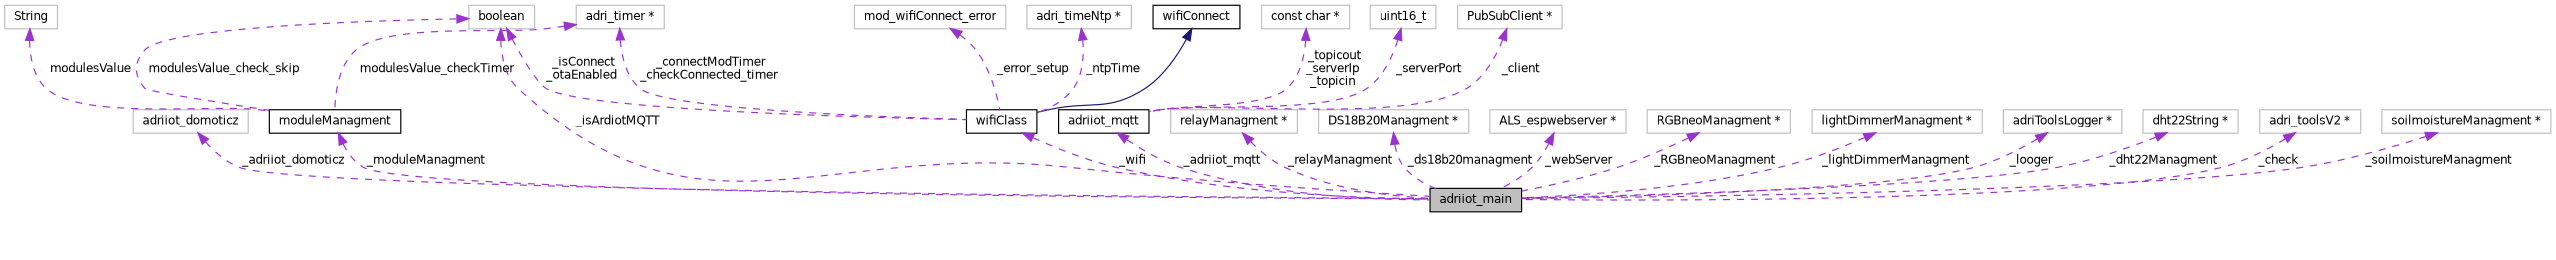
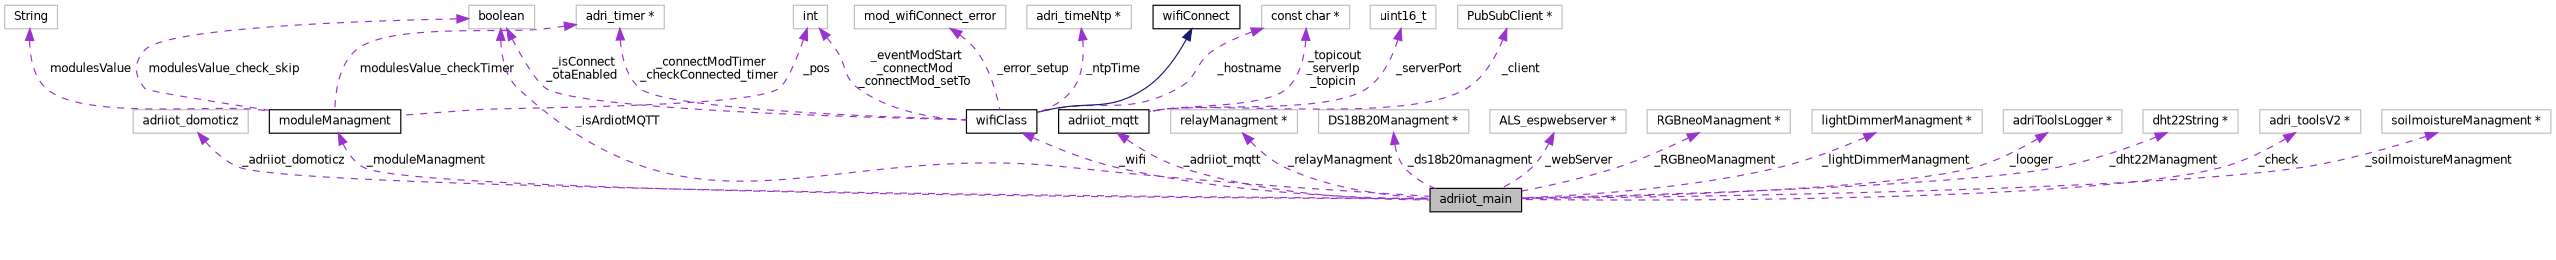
node "int": added
edge "wifiClass" -> "const char *": added, label "_hostname"
